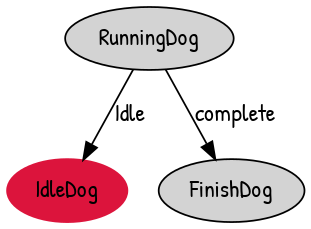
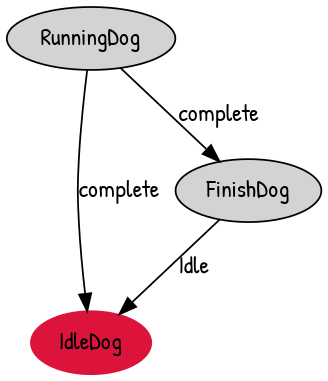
edge "RunningDog" -> "IdleDog": label "Idle" -> "complete"
edge "FinishDog" -> "IdleDog": added, label "Idle"
